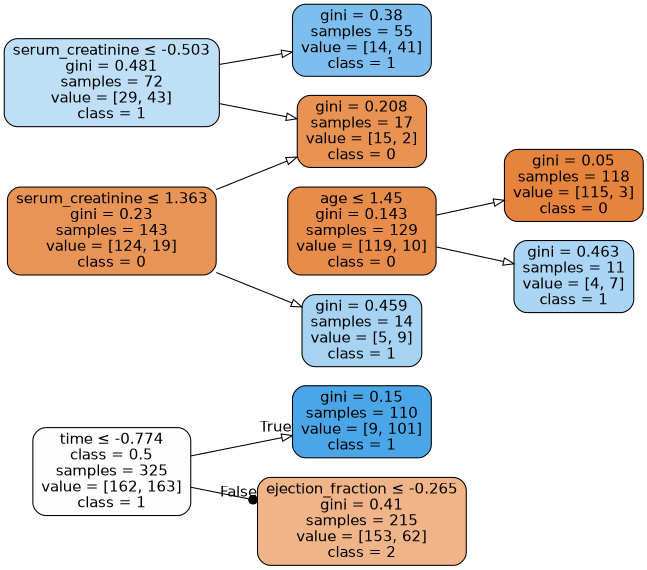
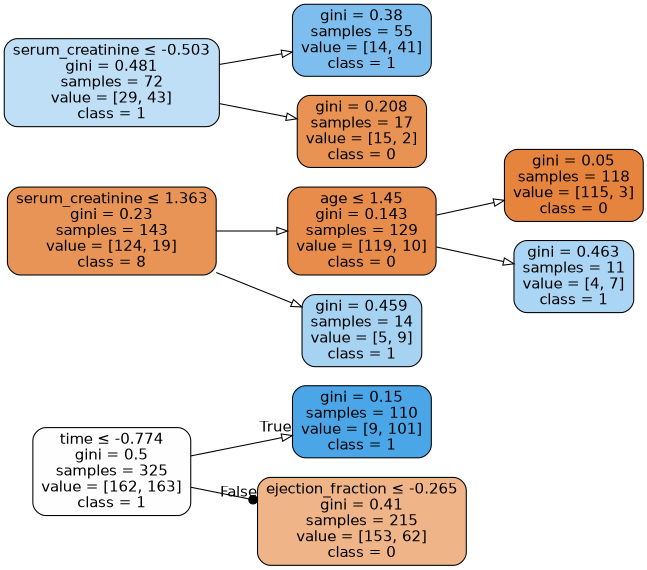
edge "serum_creatinine ≤ 1.363" -> "gini = 0.208": now "serum_creatinine ≤ 1.363" -> "age ≤ 1.45"
node "serum_creatinine ≤ 1.363": text "class = 0" -> "class = 8"
node "time ≤ -0.774": text "class = 0.5" -> "gini = 0.5"
node "ejection_fraction ≤ -0.265": text "class = 2" -> "class = 0"
